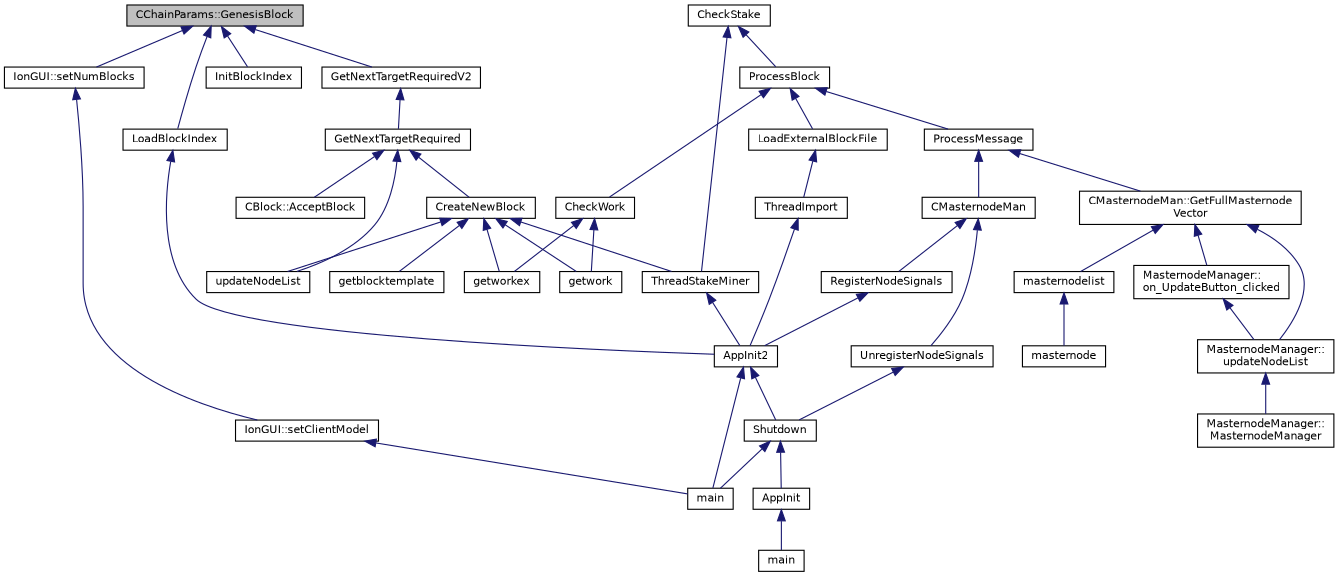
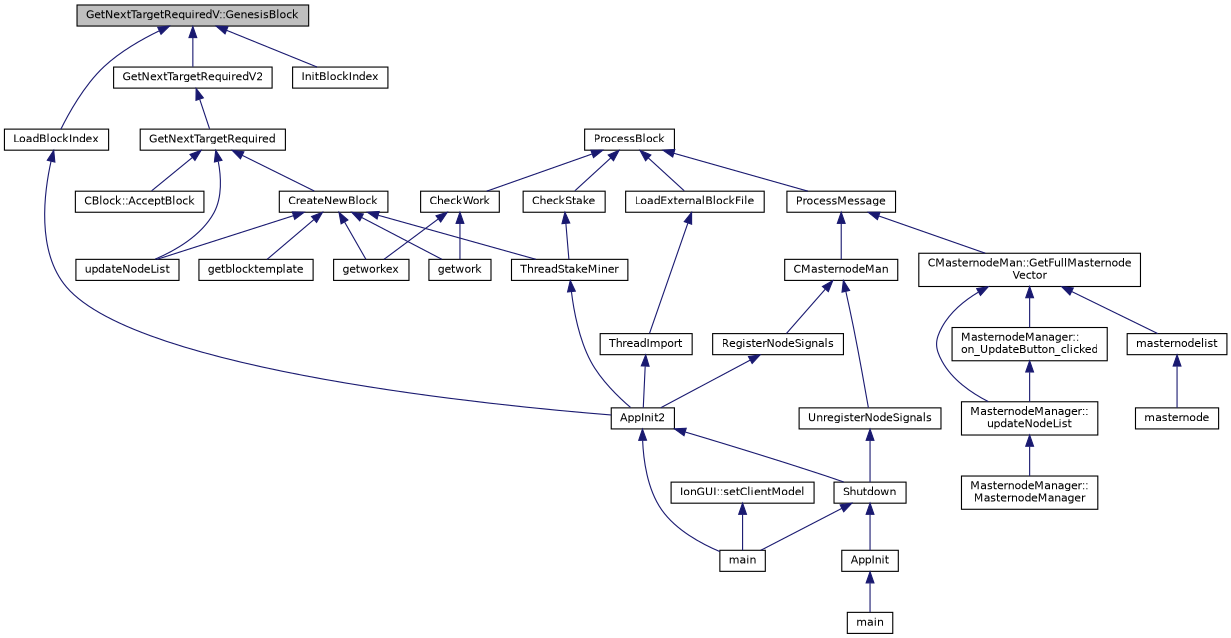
node "CChainParams::GenesisBlock": label "CChainParams::GenesisBlock" -> "GetNextTargetRequiredV::GenesisBlock"
edge "ProcessBlock" -> "CheckStake": reversed
node "IonGUI::setNumBlocks": removed
